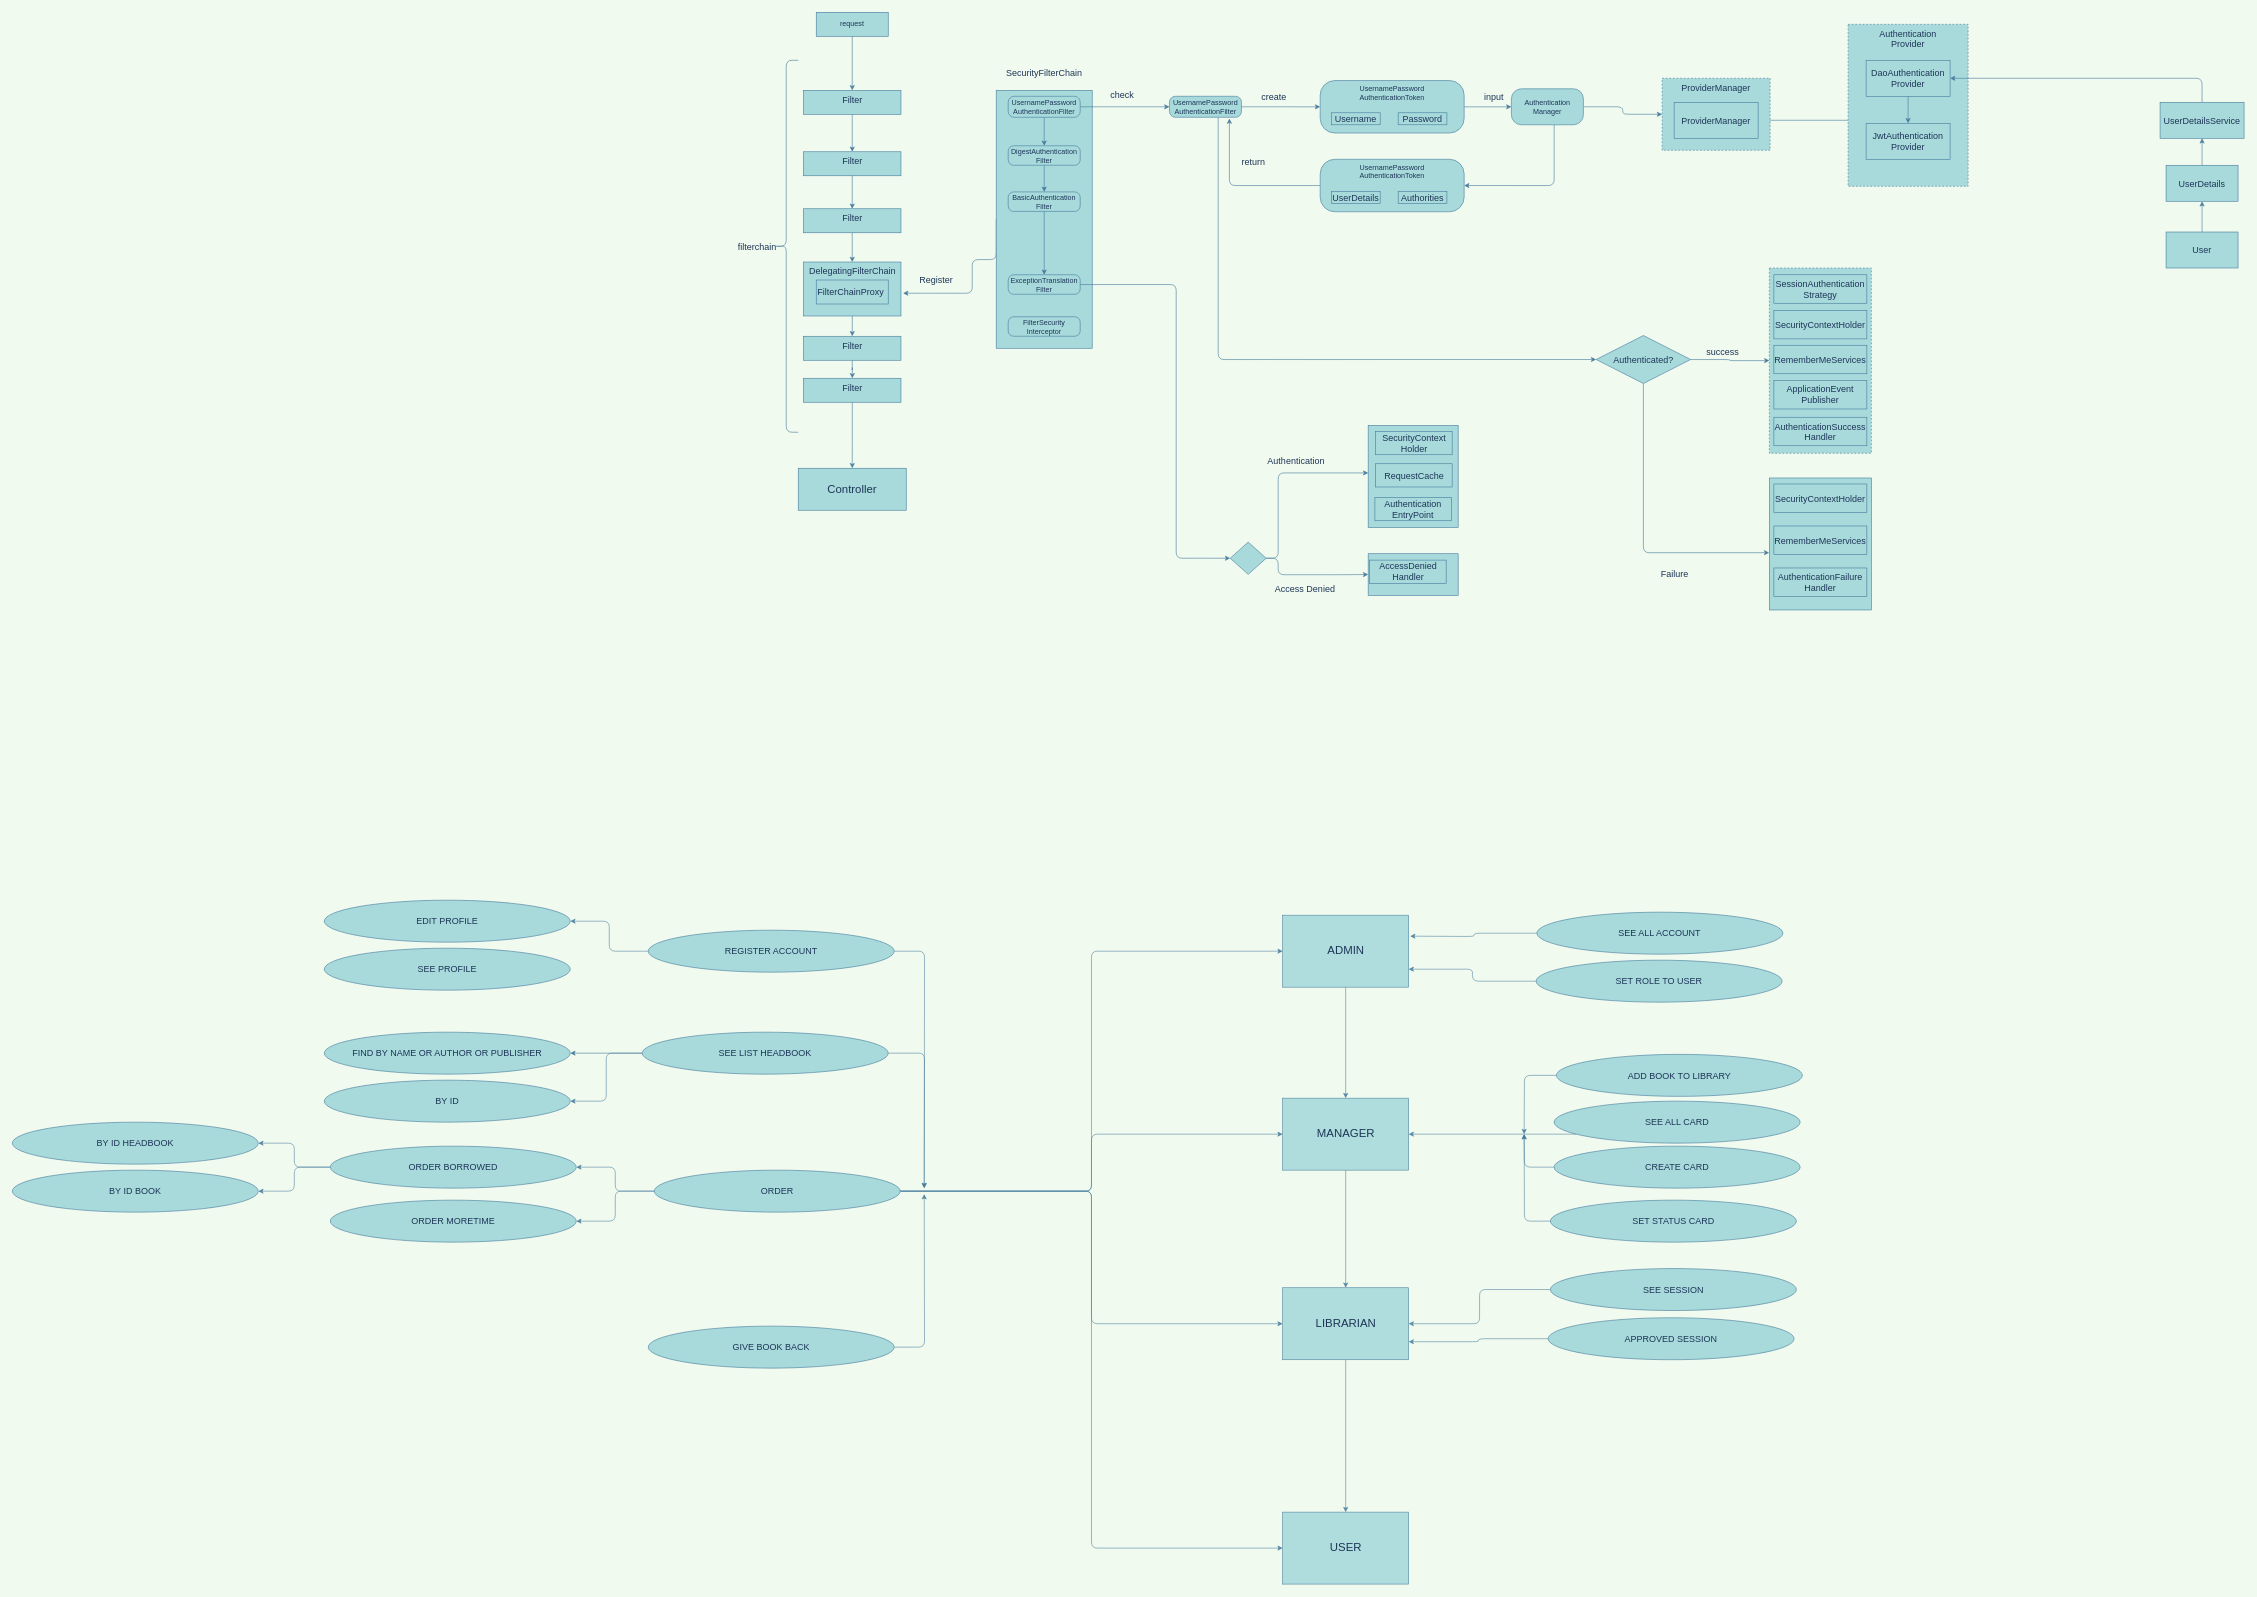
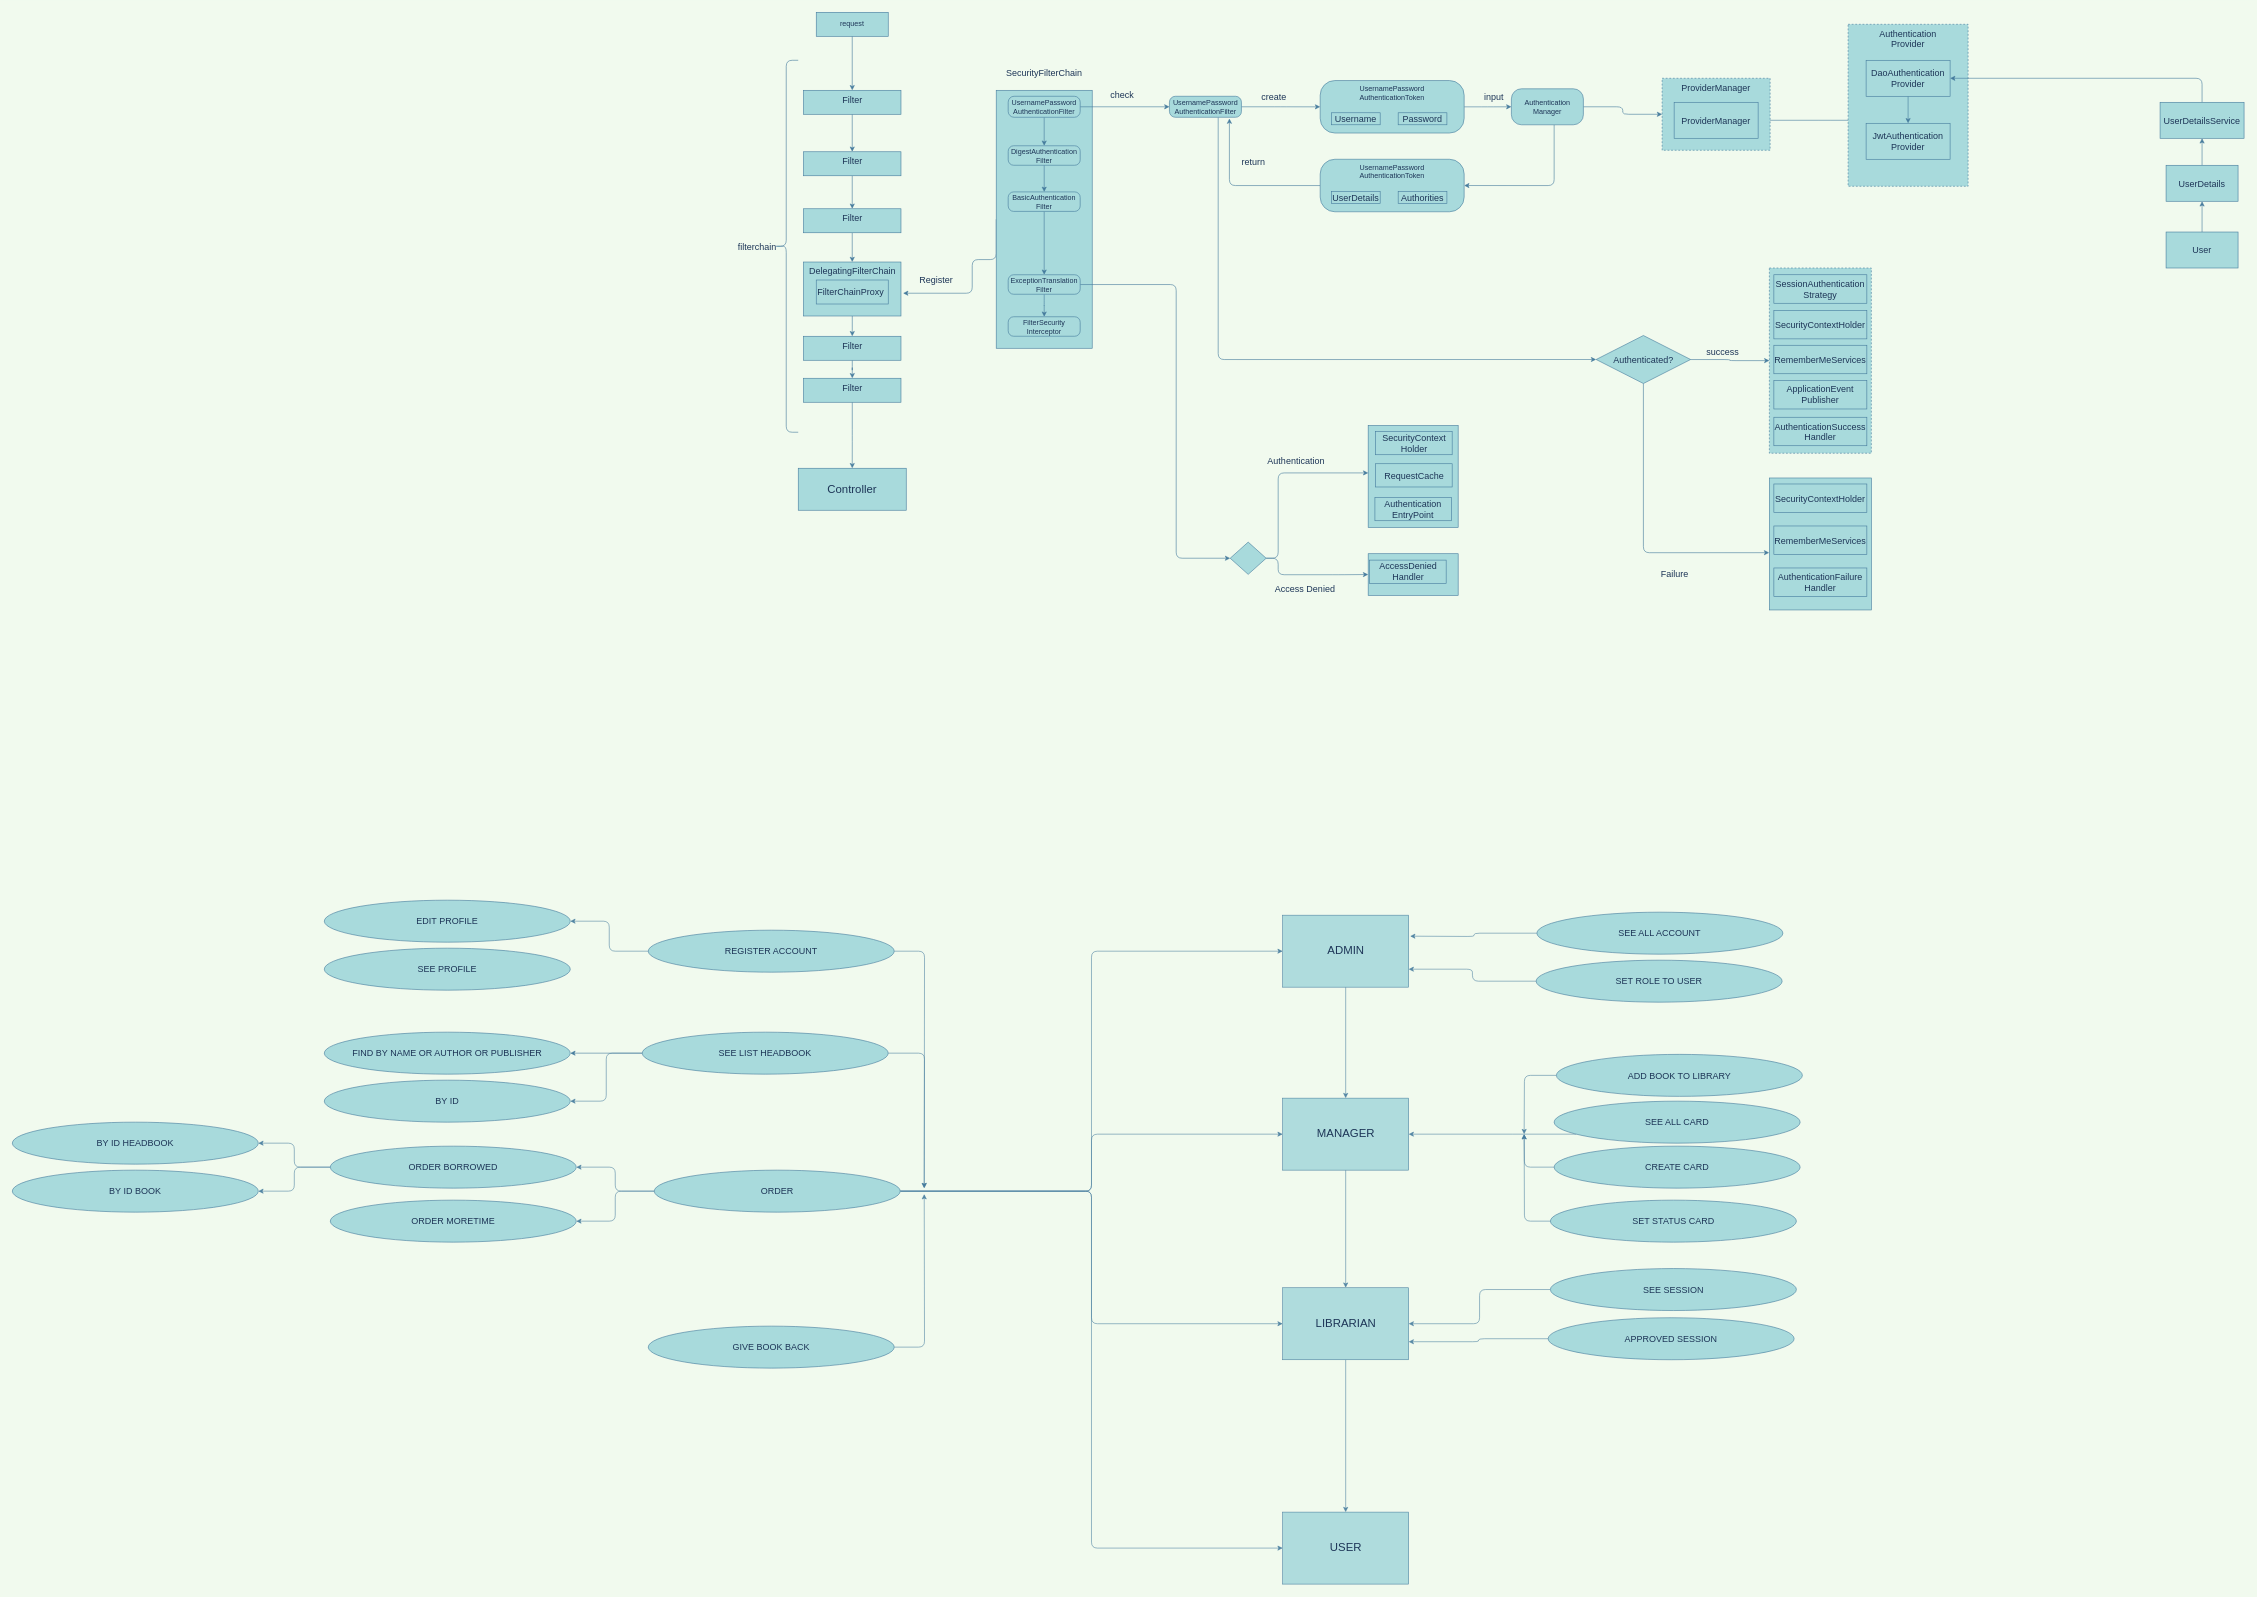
edge "ExceptionTranslation Filter" -> "FilterSecurity Interceptor": added
